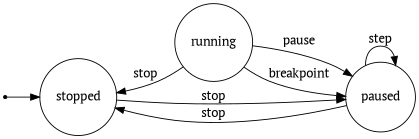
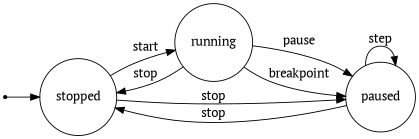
edge "stopped" -> "running": added, label "start"
